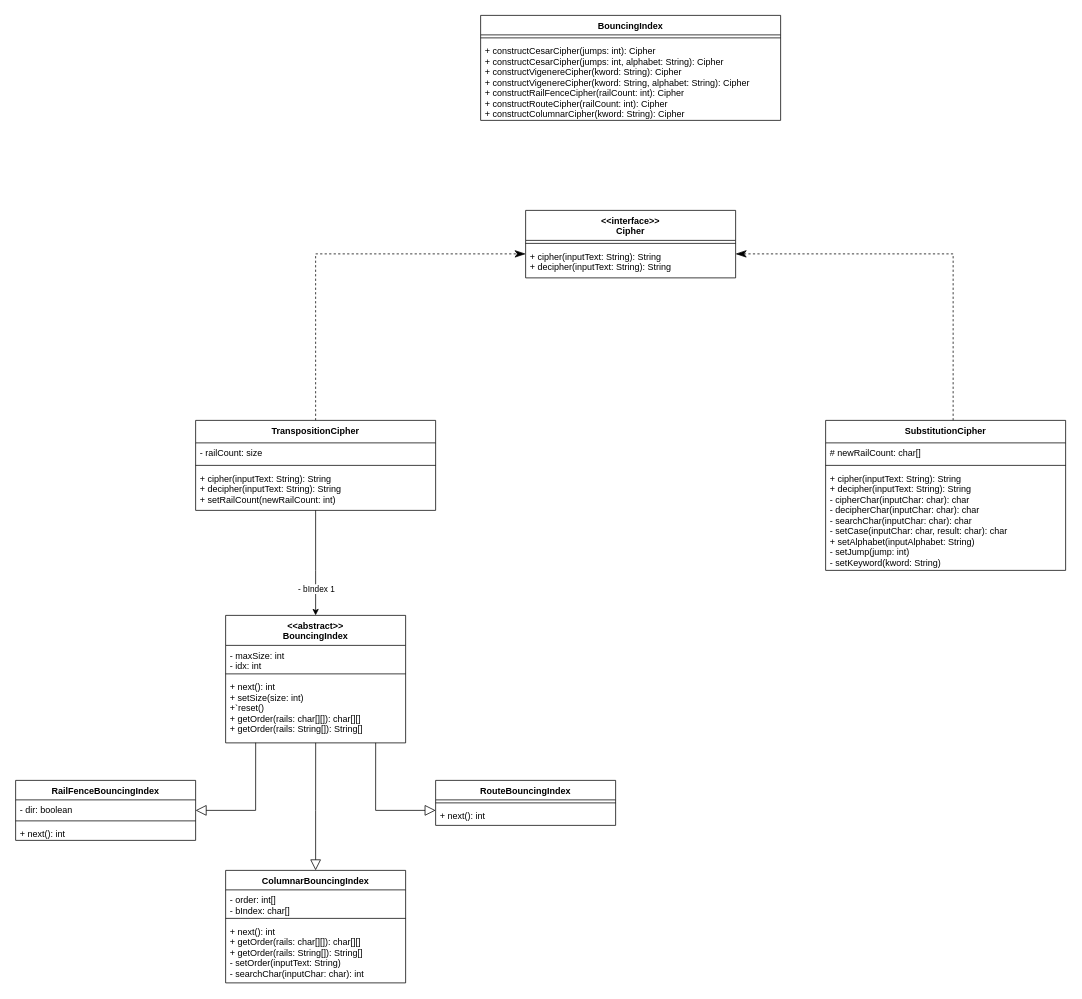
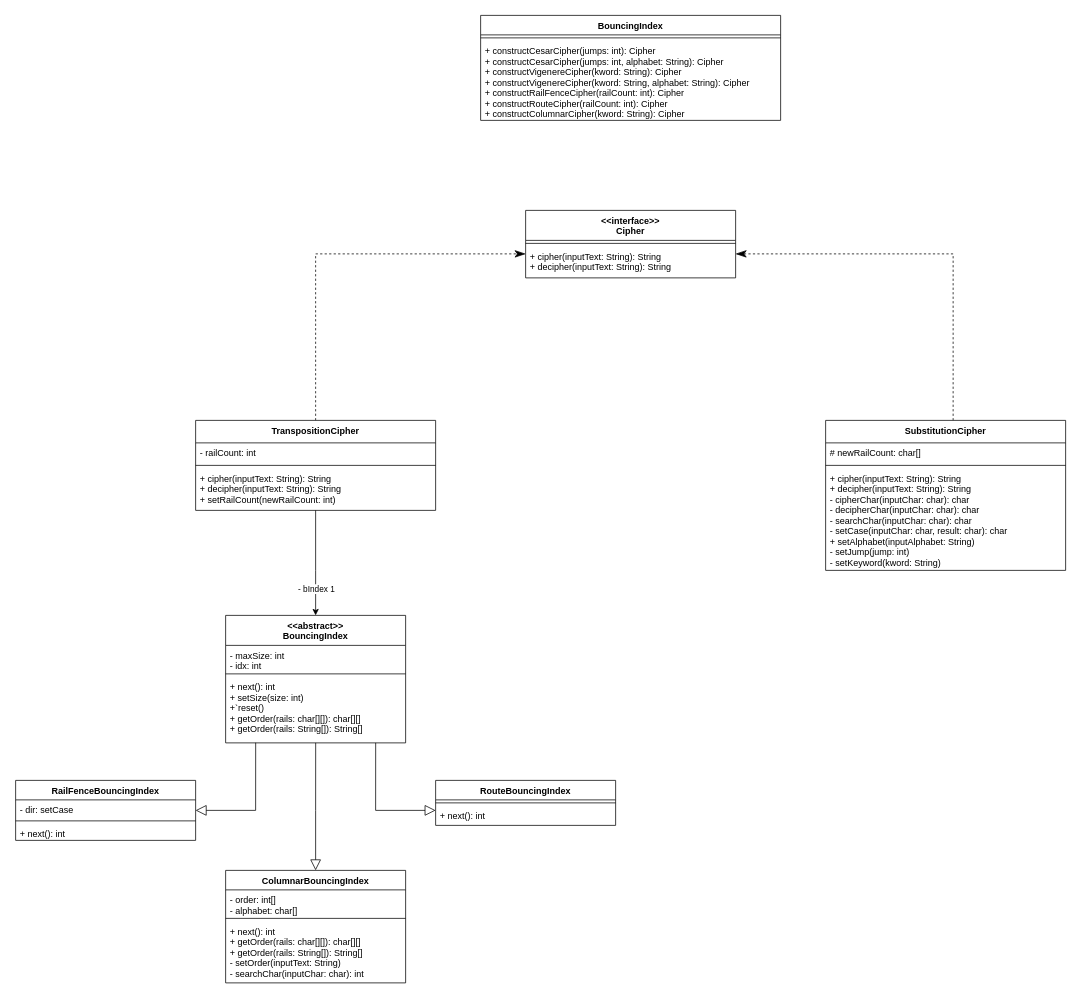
node "- railCount: size": label "- railCount: size" -> "- railCount: int"
node "- dir: boolean": label "- dir: boolean" -> "- dir: setCase"
node "- order: int[] - bIndex: char[]": label "- order: int[] - bIndex: char[]" -> "- order: int[] - alphabet: char[]"
